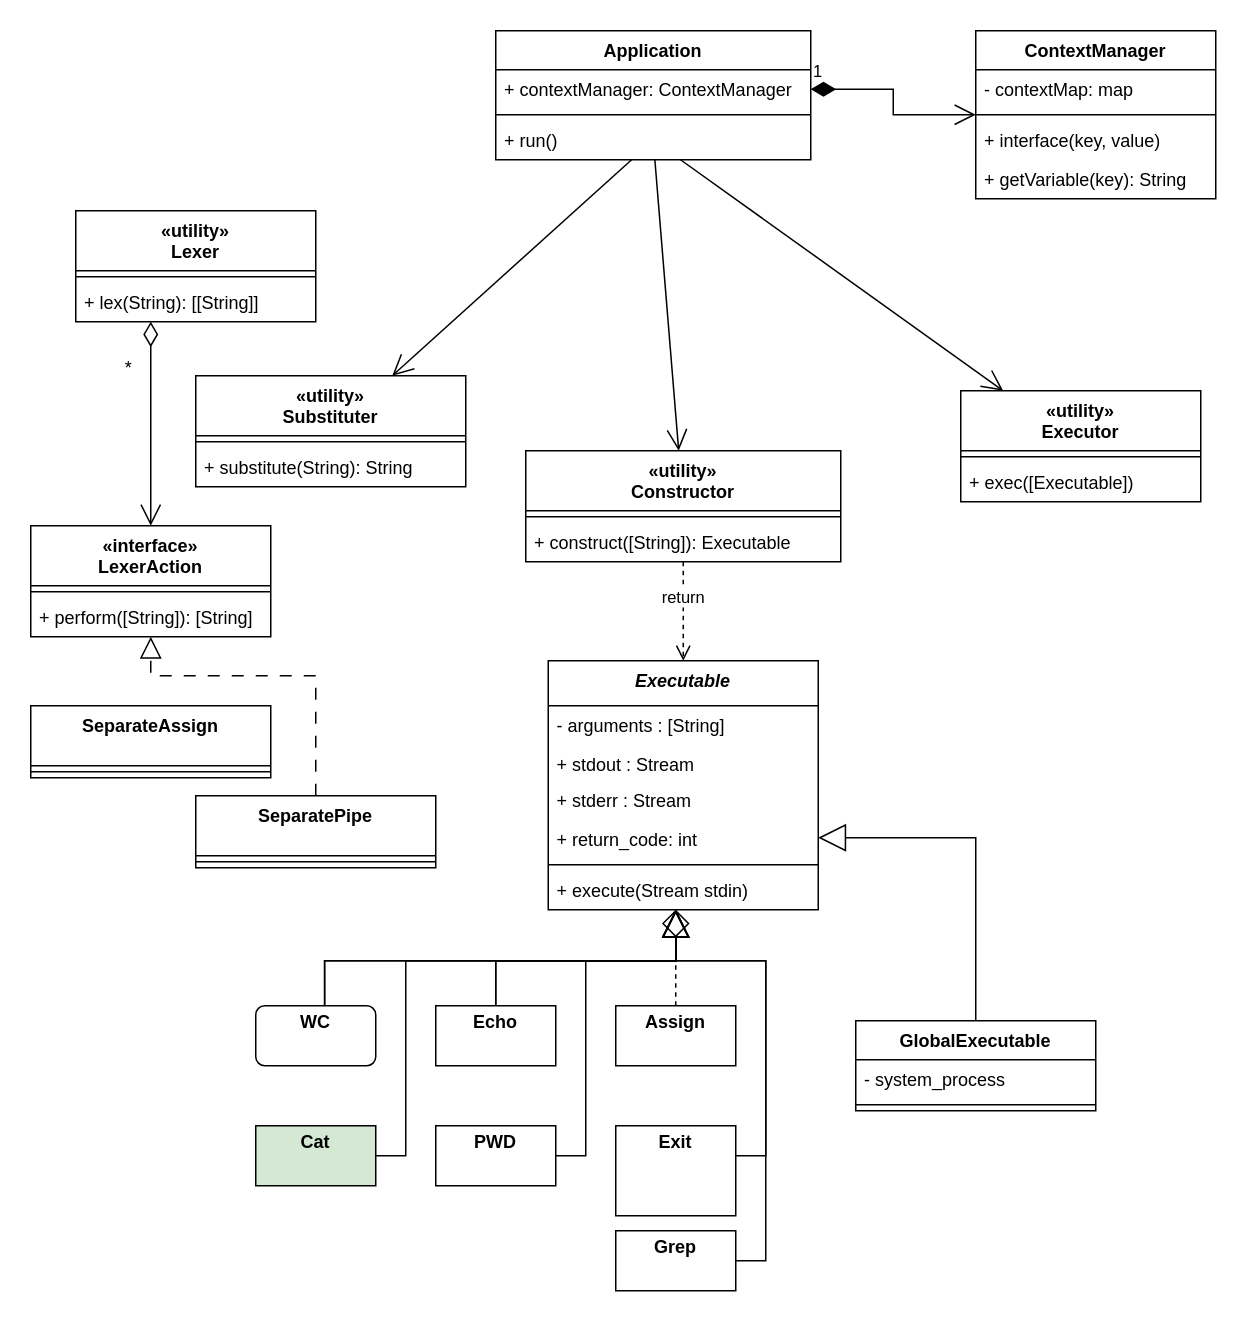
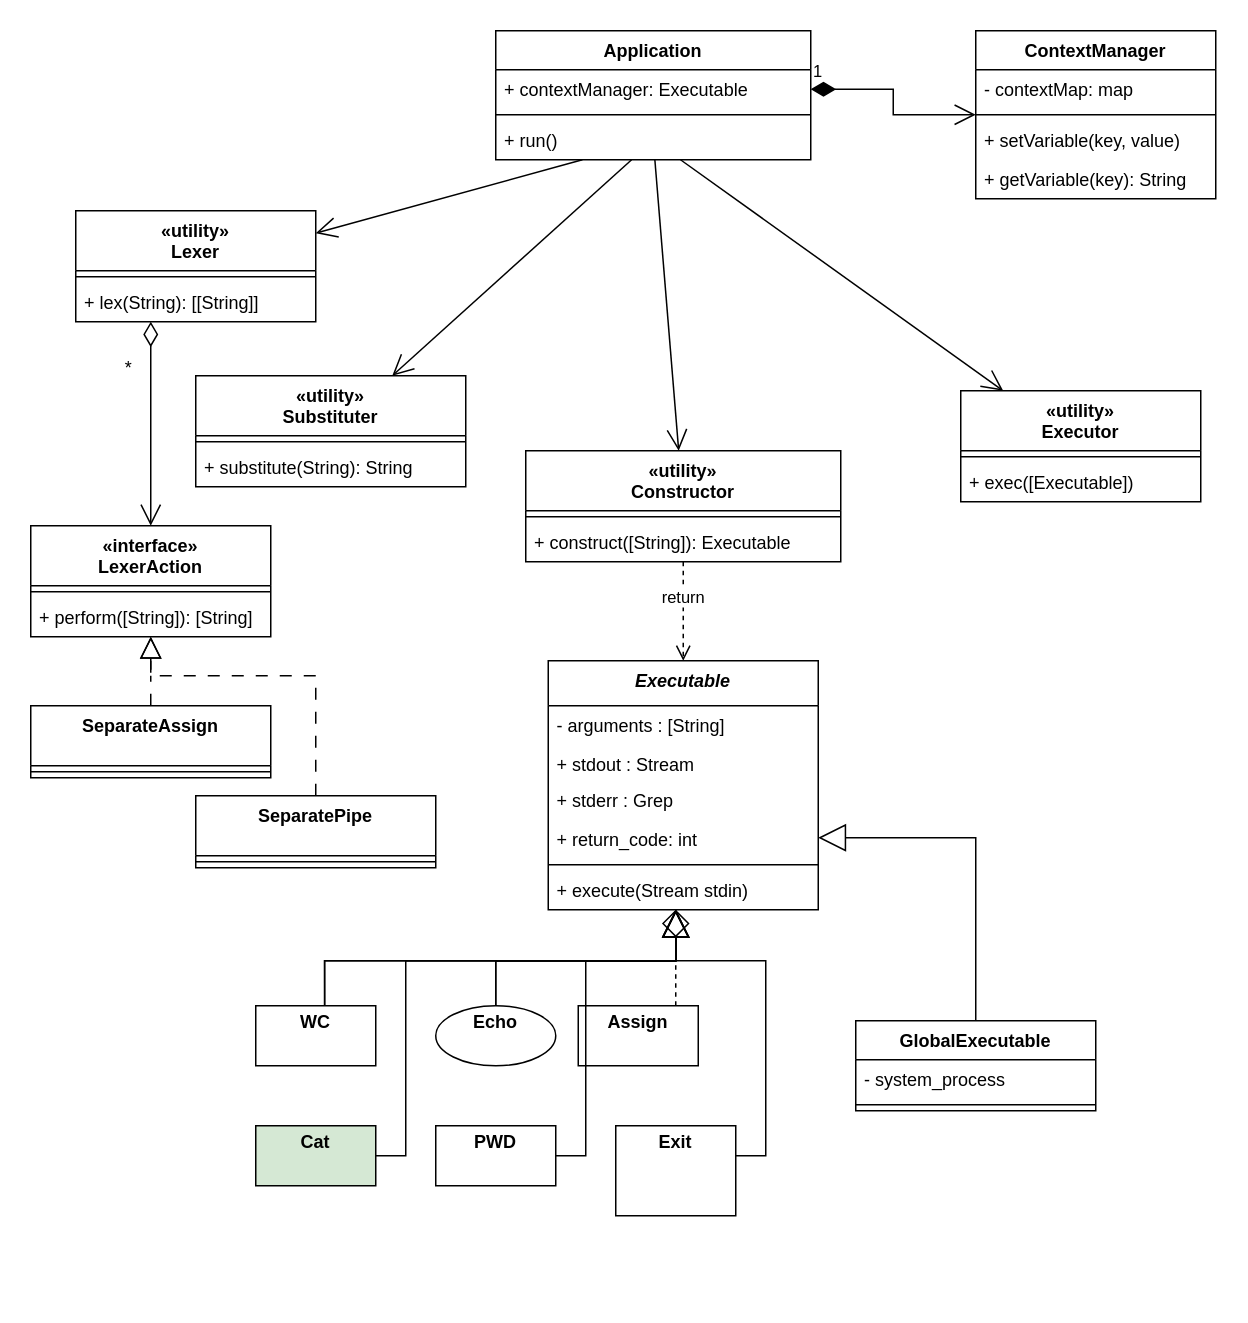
node "+ contextManager: ContextManager": label "+ contextManager: ContextManager" -> "+ contextManager: Executable"
node "+ interface(key, value)": label "+ interface(key, value)" -> "+ setVariable(key, value)"
edge "+ run()" -> "«utility» Lexer": added
edge "SeparateAssign" -> "«interface» LexerAction": added
node "+ stderr : Stream": label "+ stderr : Stream" -> "+ stderr : Grep"
node "WC": shape rounded rectangle -> rectangle
node "Echo": shape rectangle -> ellipse
node "Assign": moved (676, 1036) -> (638, 1036)
edge "Grep" -> "Executable": removed
node "Grep": removed
